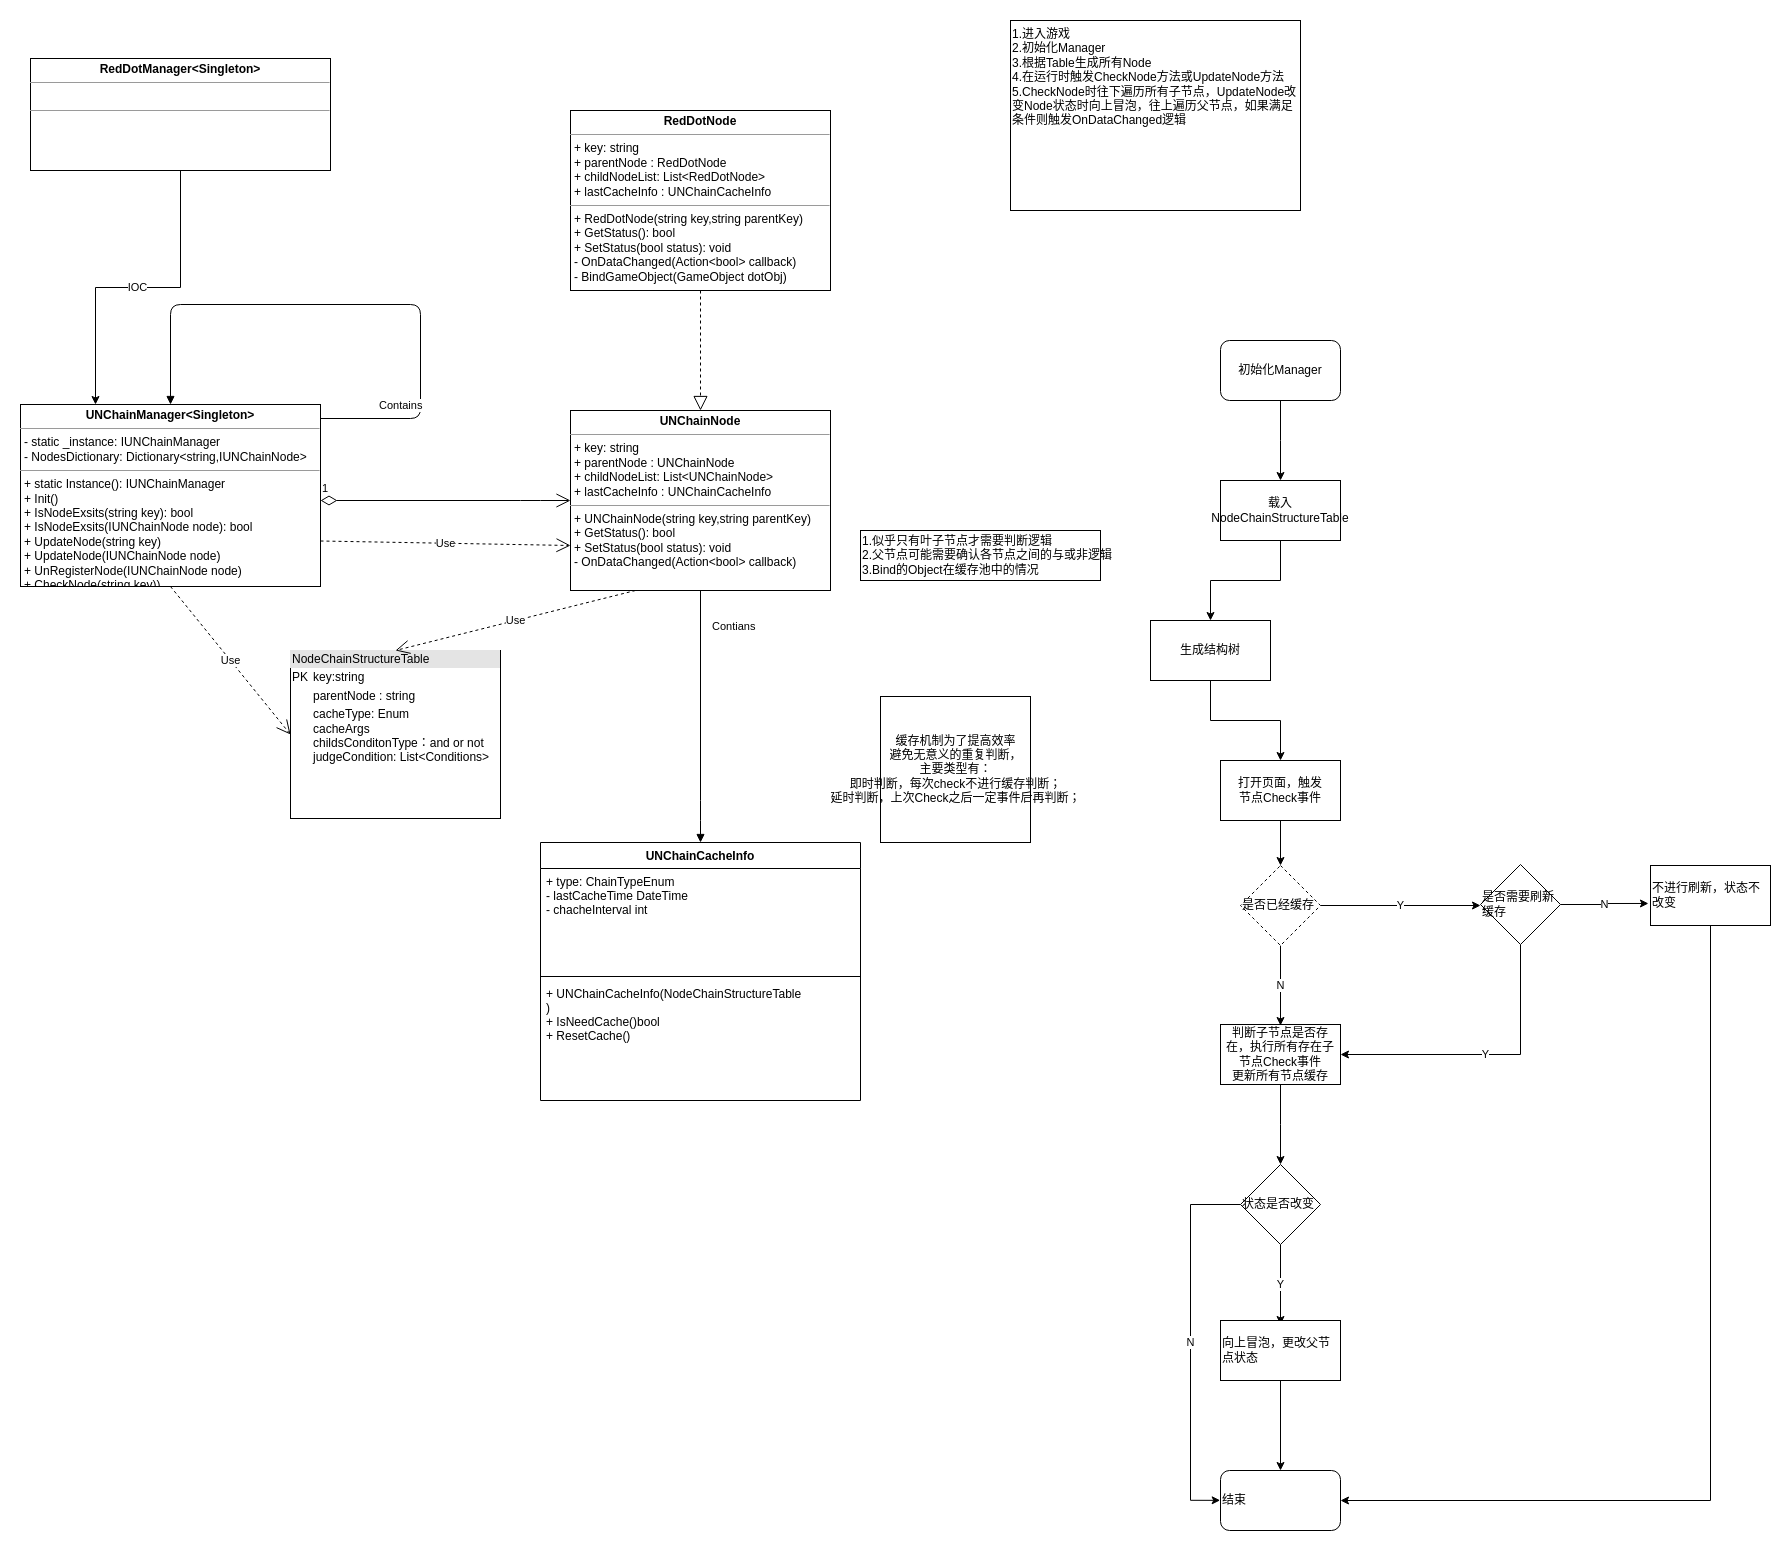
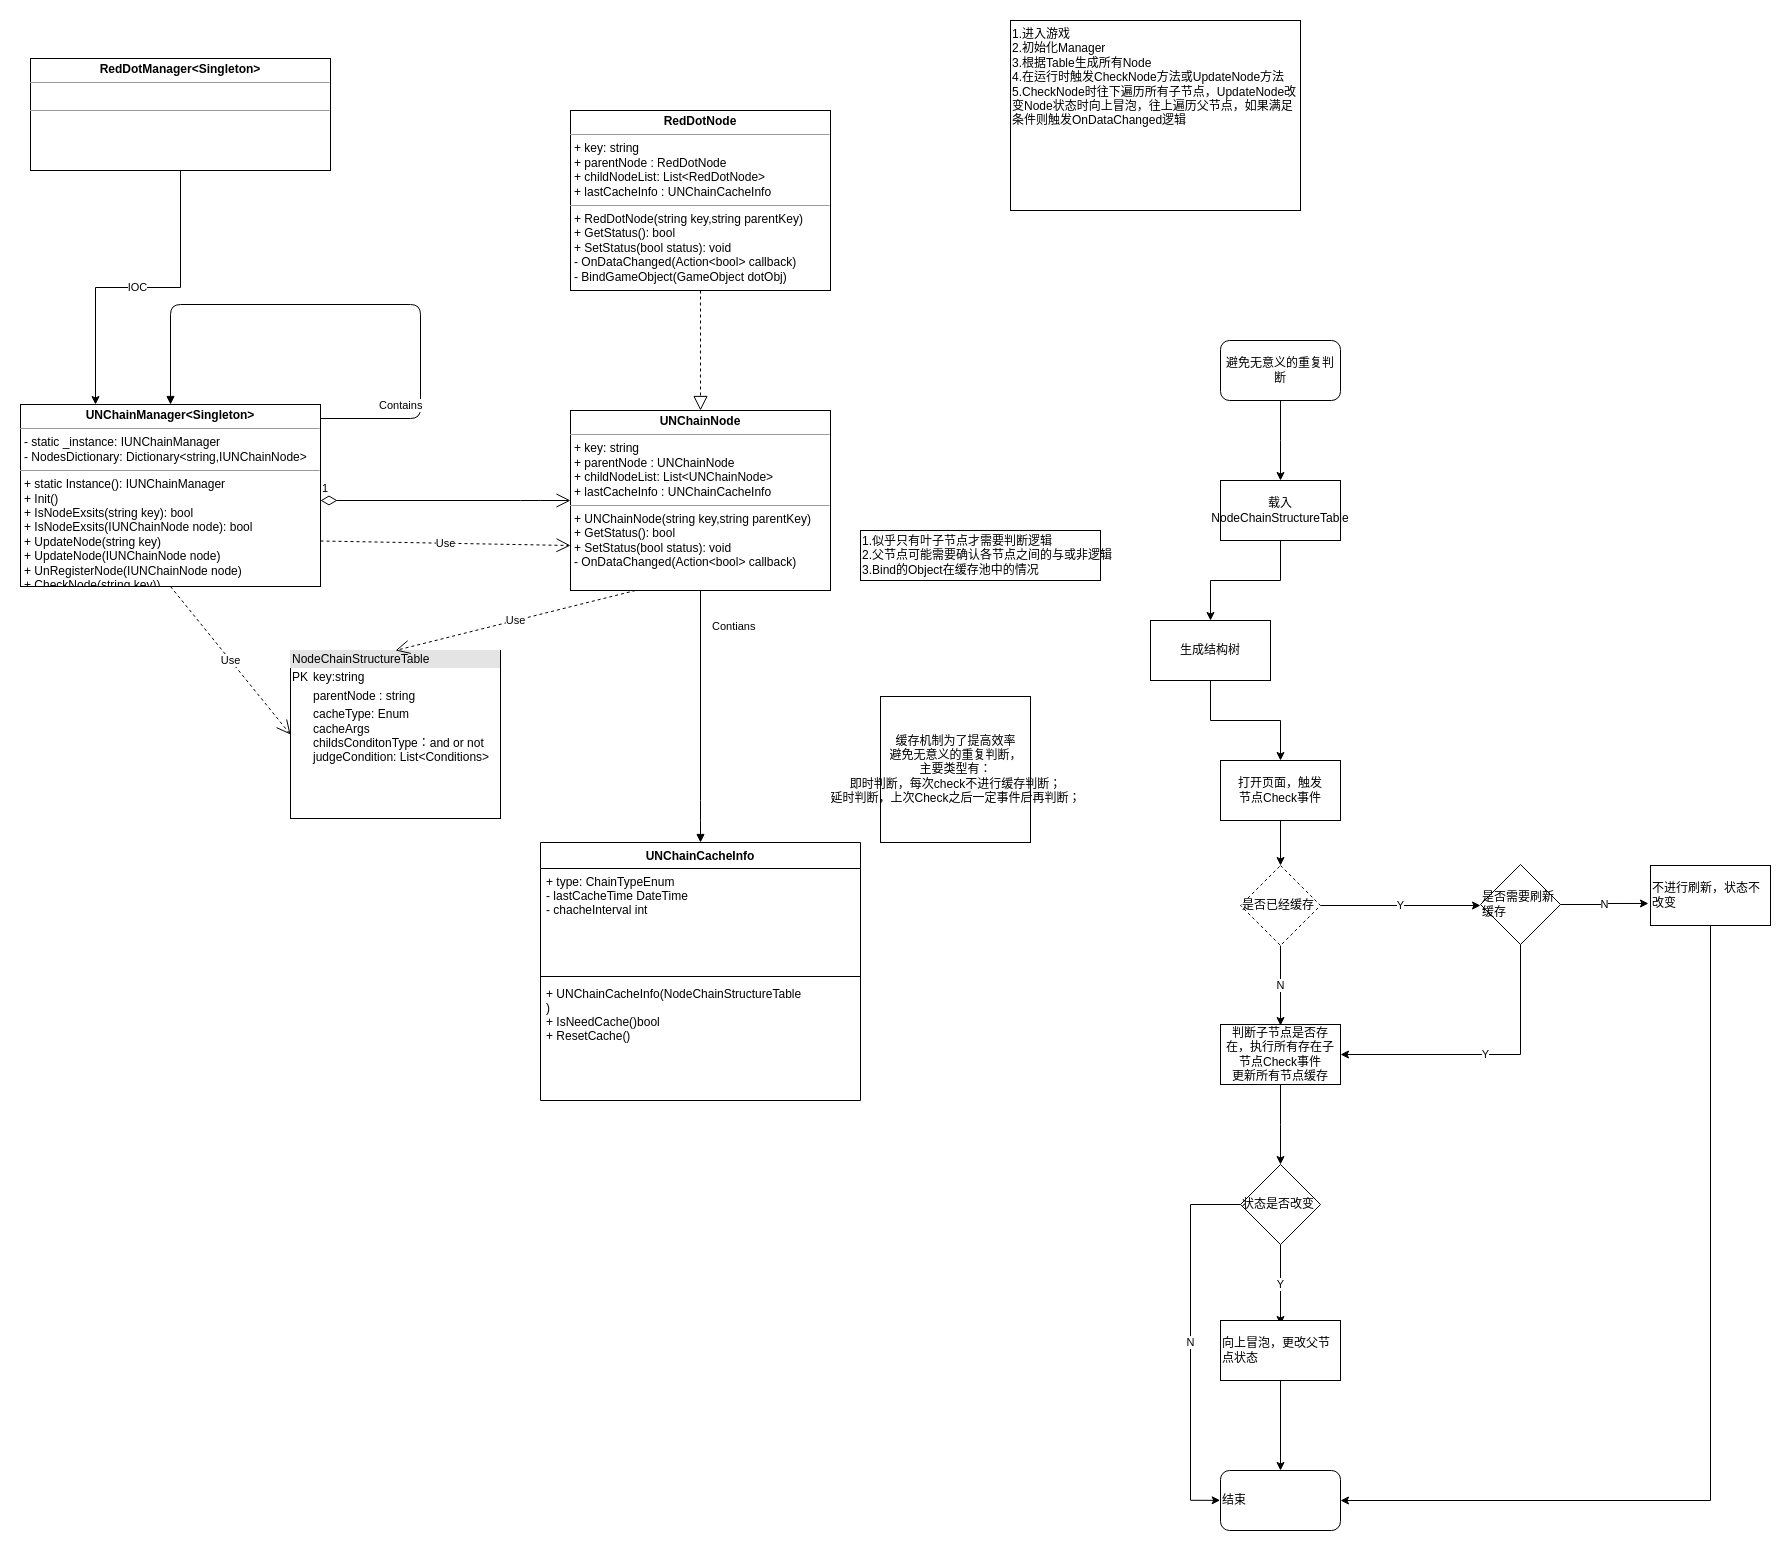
node "初始化Manager": label "初始化Manager" -> "避免无意义的重复判断"
